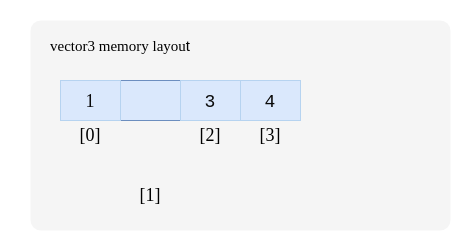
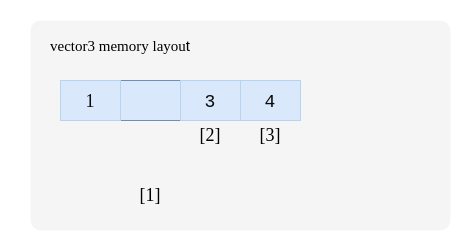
node "[0]": removed
